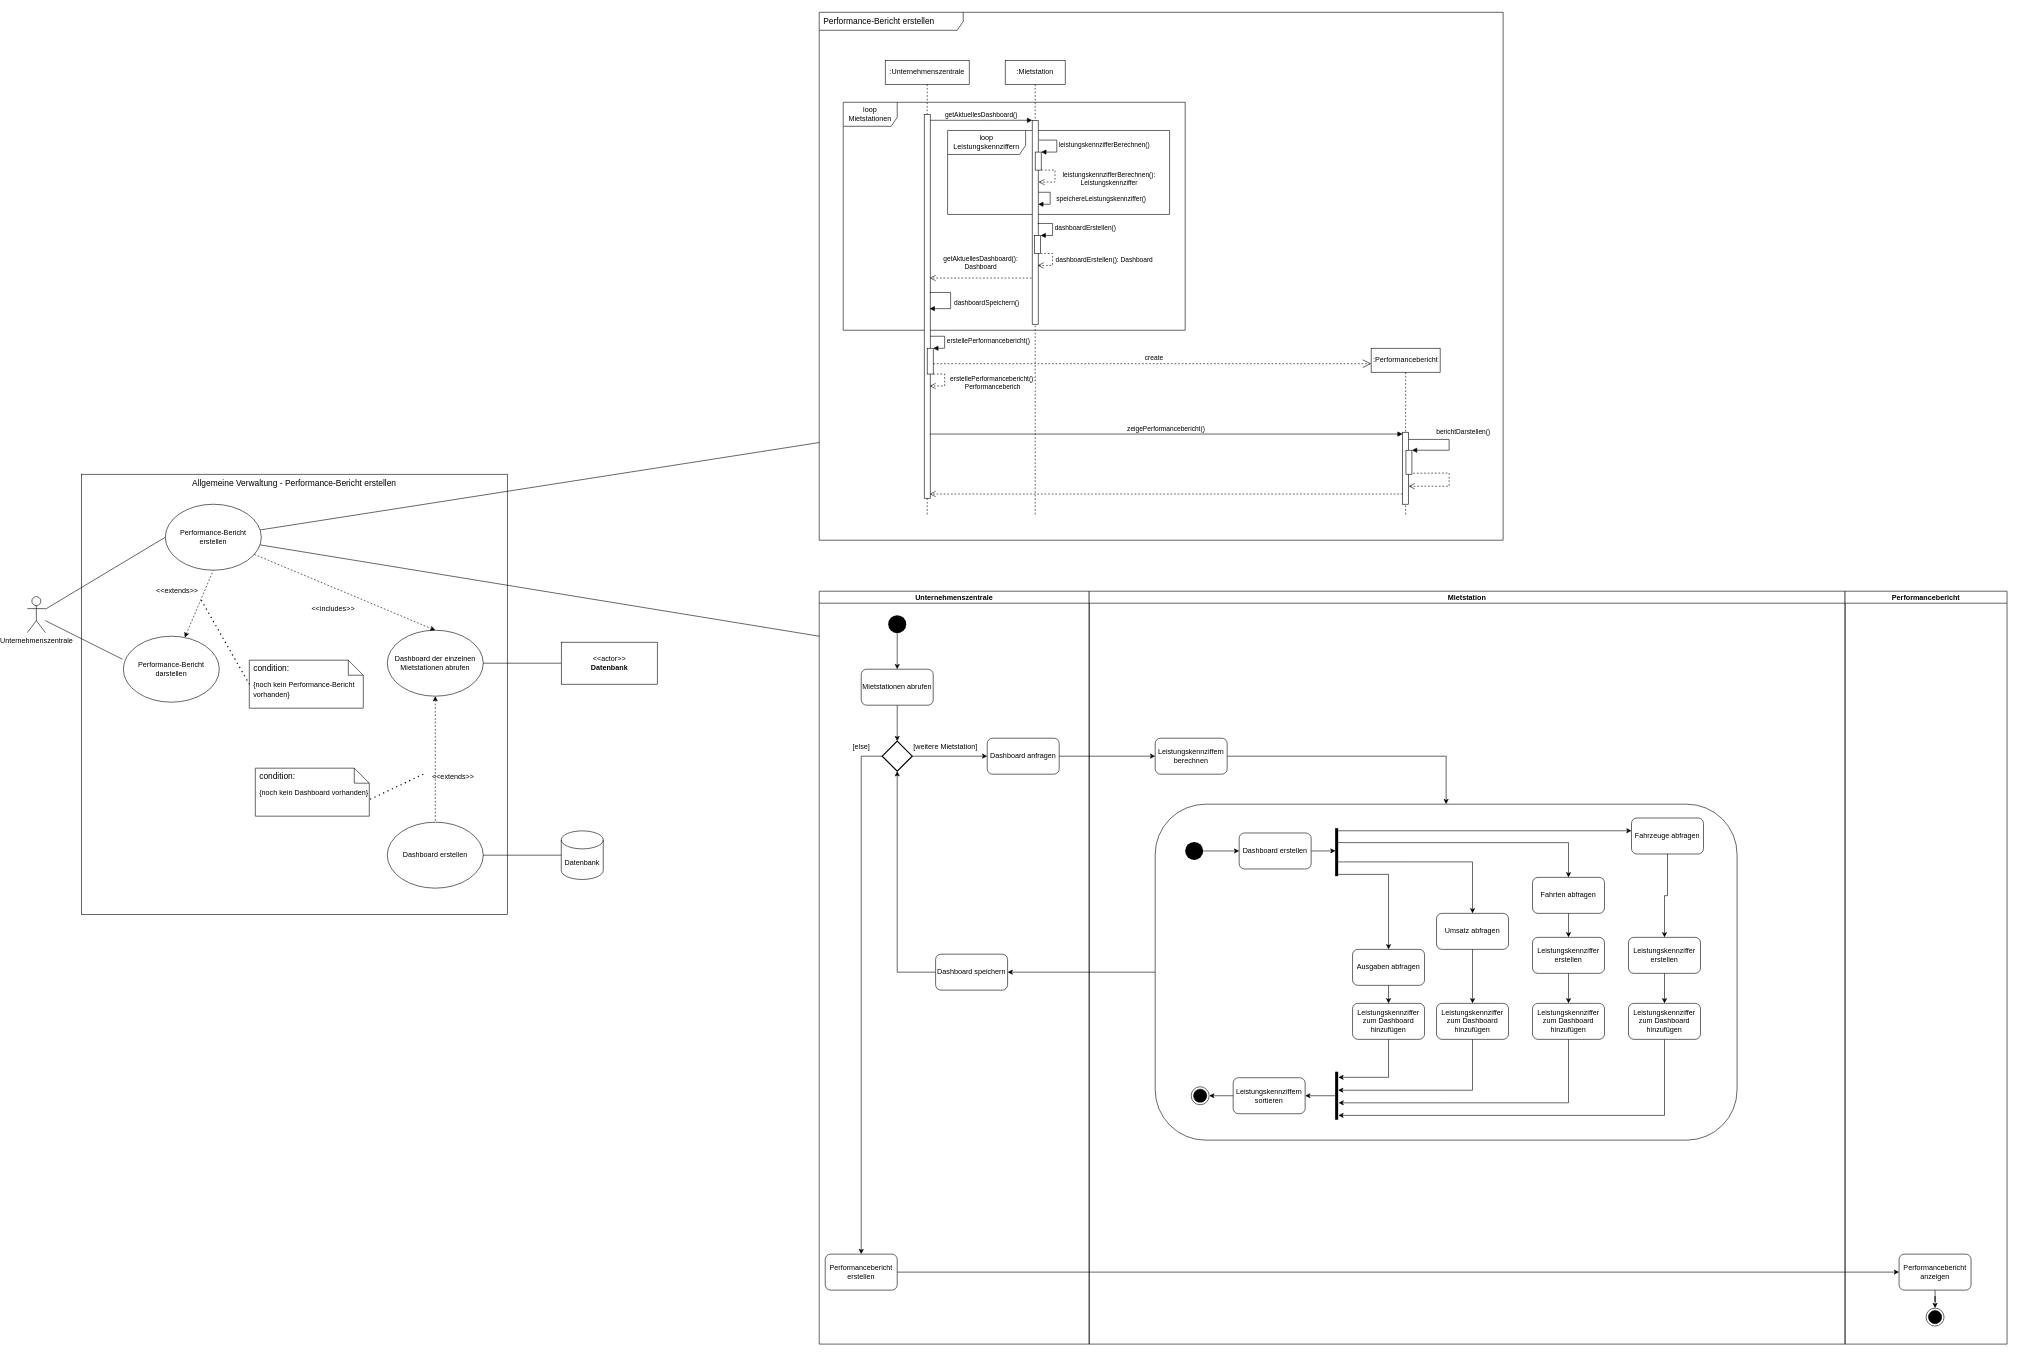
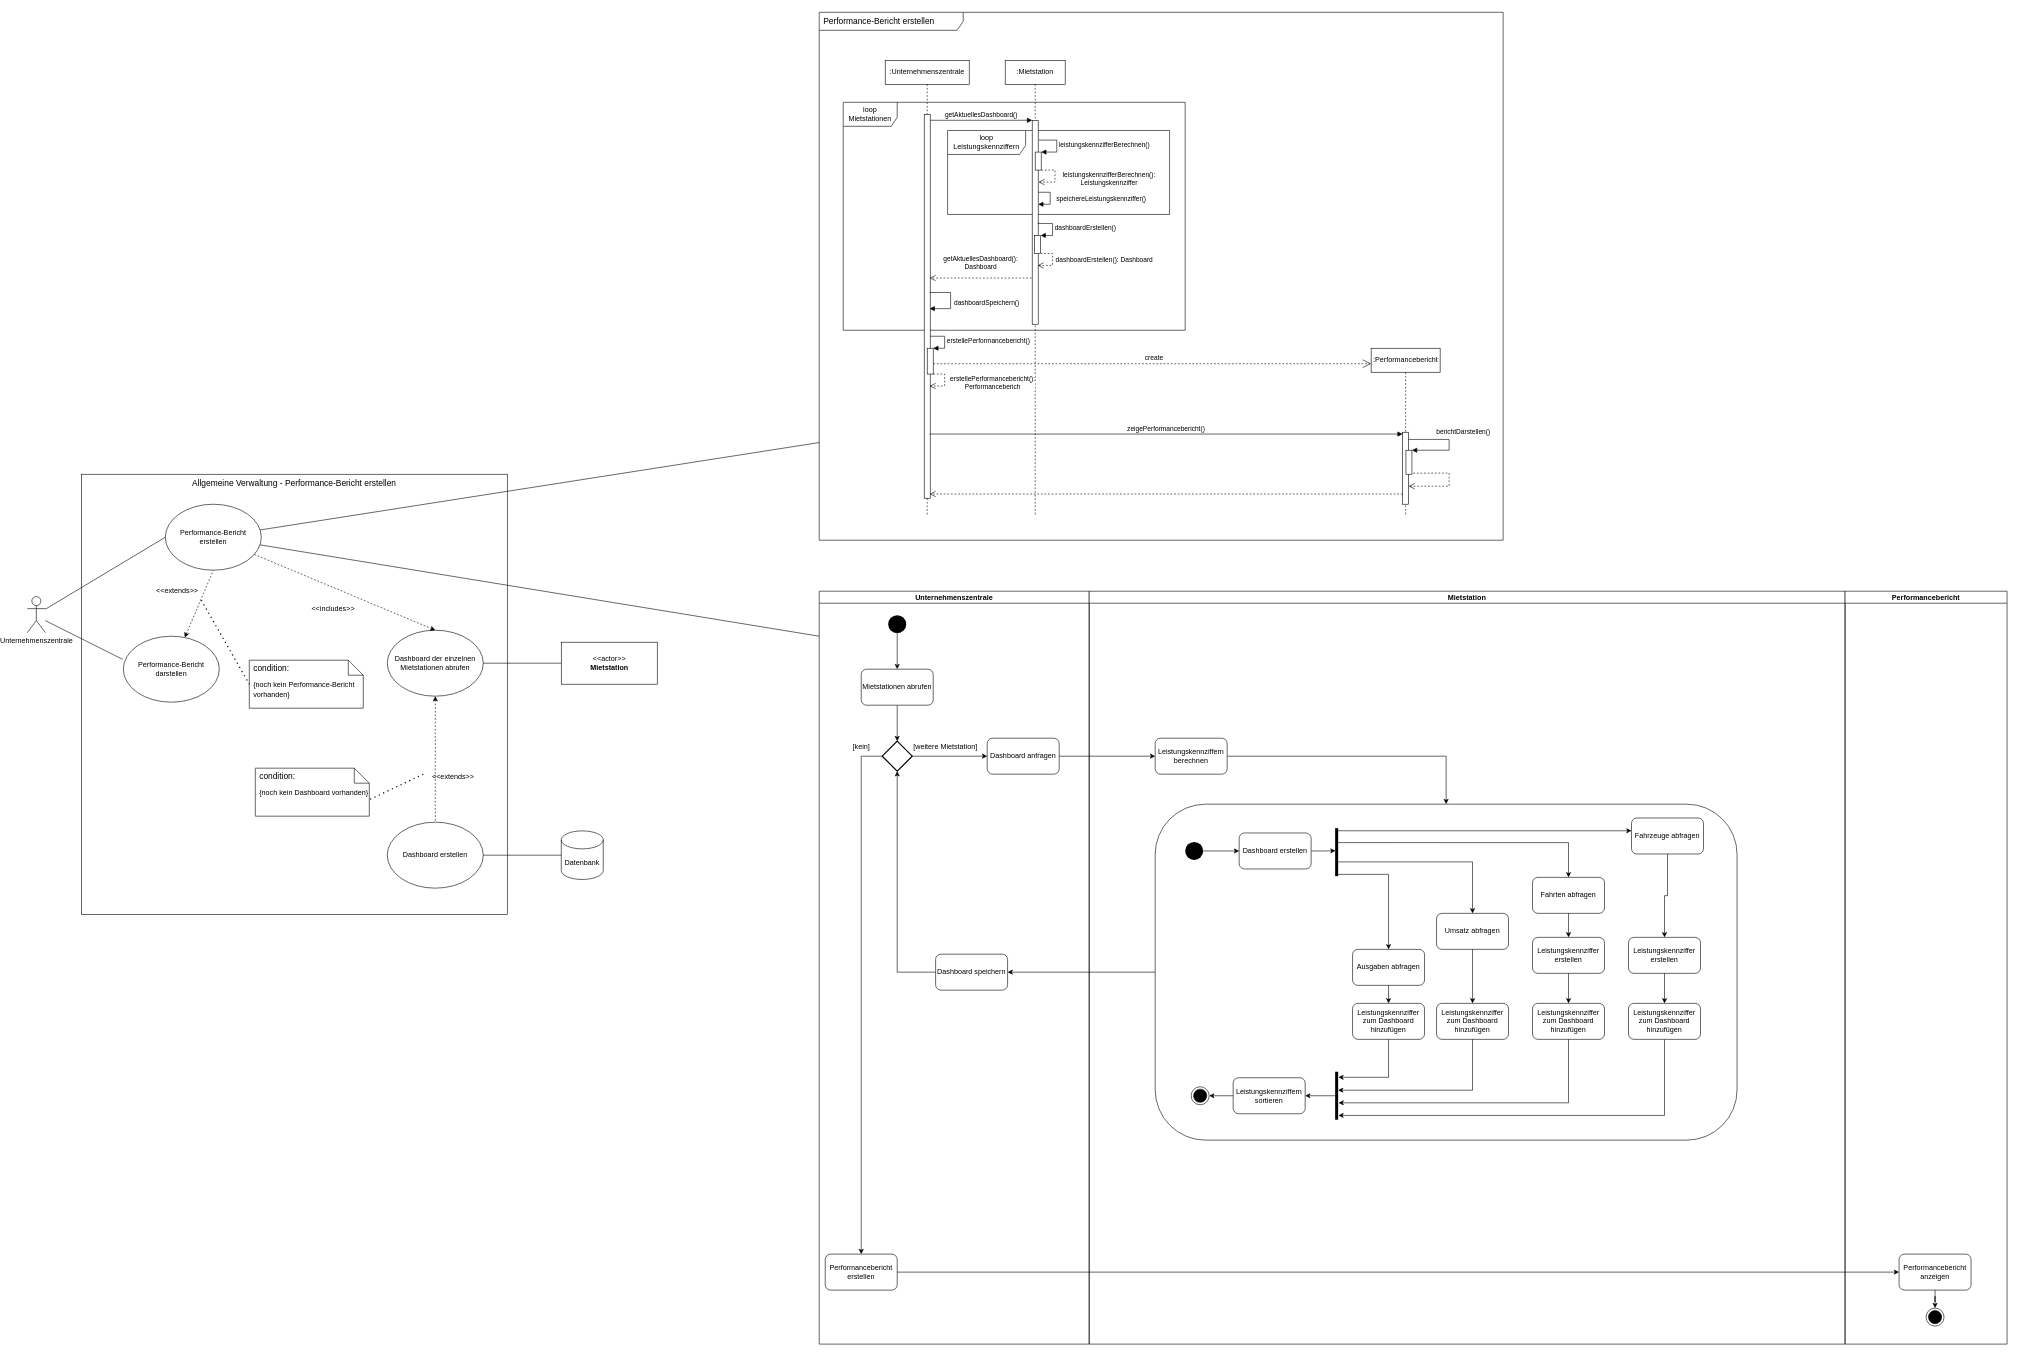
node "<<actor>> Datenbank": label "<<actor>> Datenbank" -> "<<actor>> Mietstation"
node "[else]": label "[else]" -> "[kein]"
